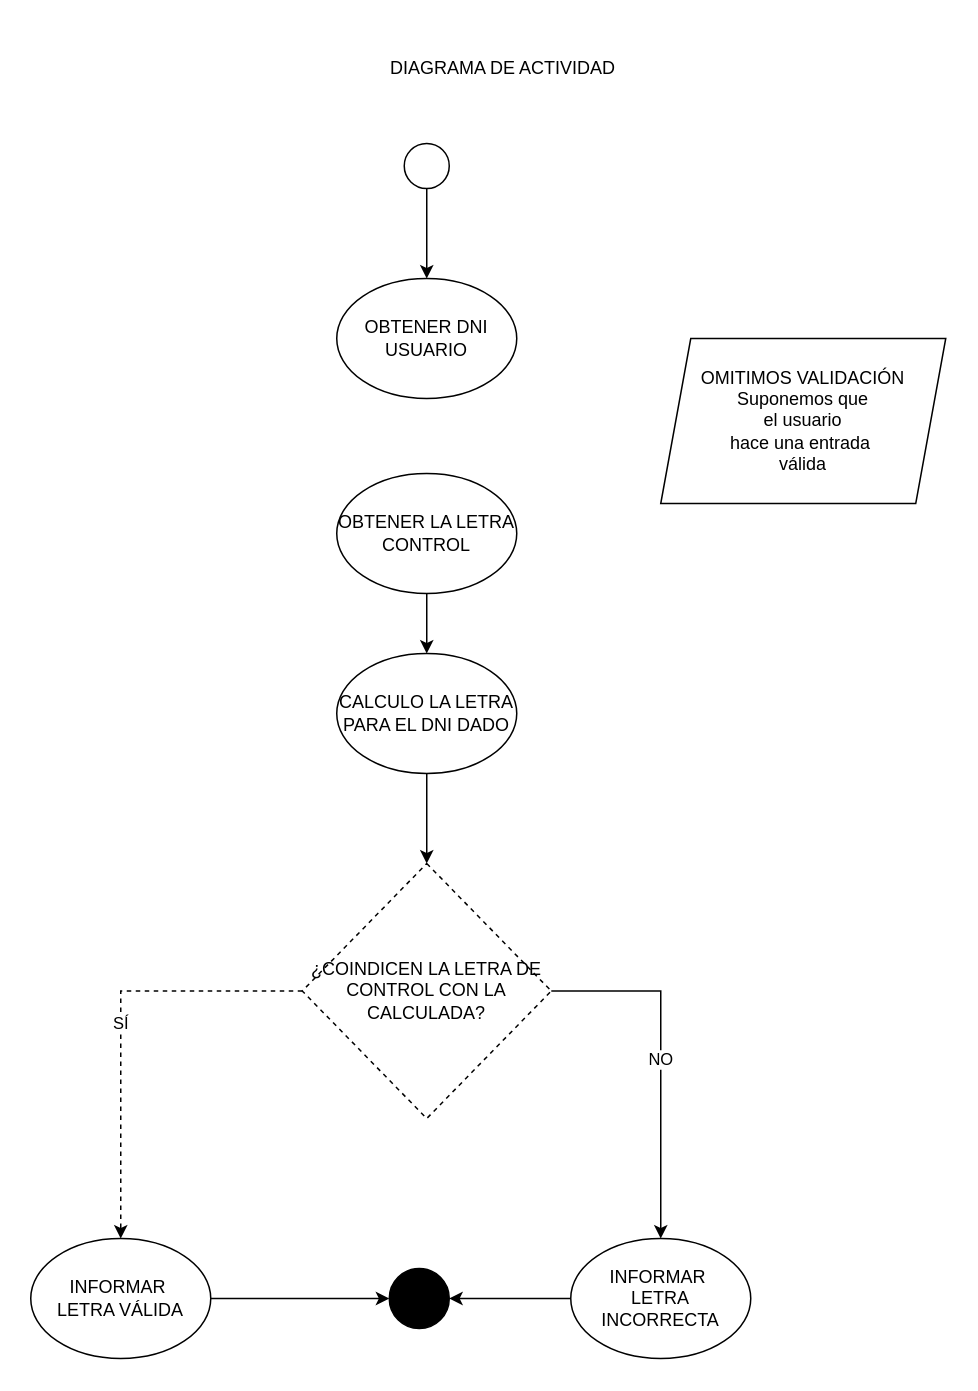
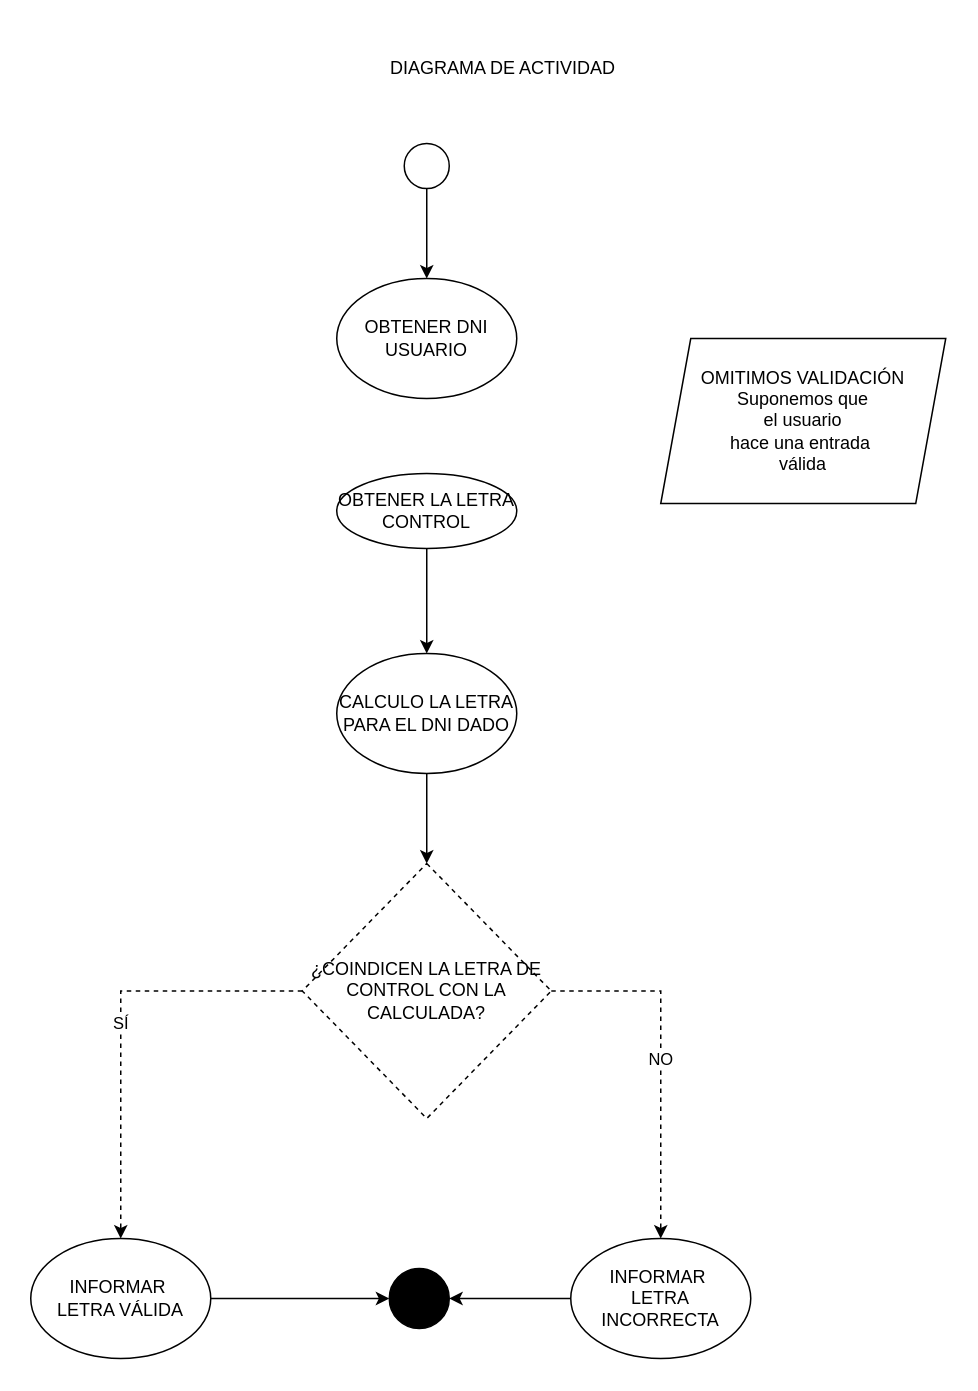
node "OBTENER LA LETRA CONTROL": size 180x120 -> 180x75
edge "¿COINDICEN LA LETRA DE CONTROL CON LA CALCULADA?" -> "INFORMAR LETRA INCORRECTA": style solid -> dashed
